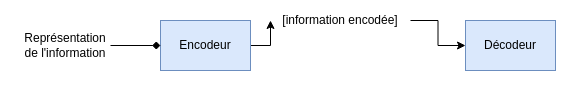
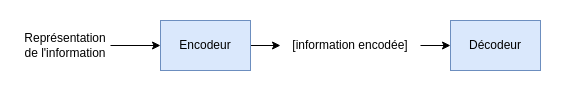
node "[information encodée]": moved (341, 21) -> (351, 46)
edge "Représentation de l'information" -> "Encodeur": arrowhead diamond -> classic
node "Décodeur": moved (511, 46) -> (496, 46)
